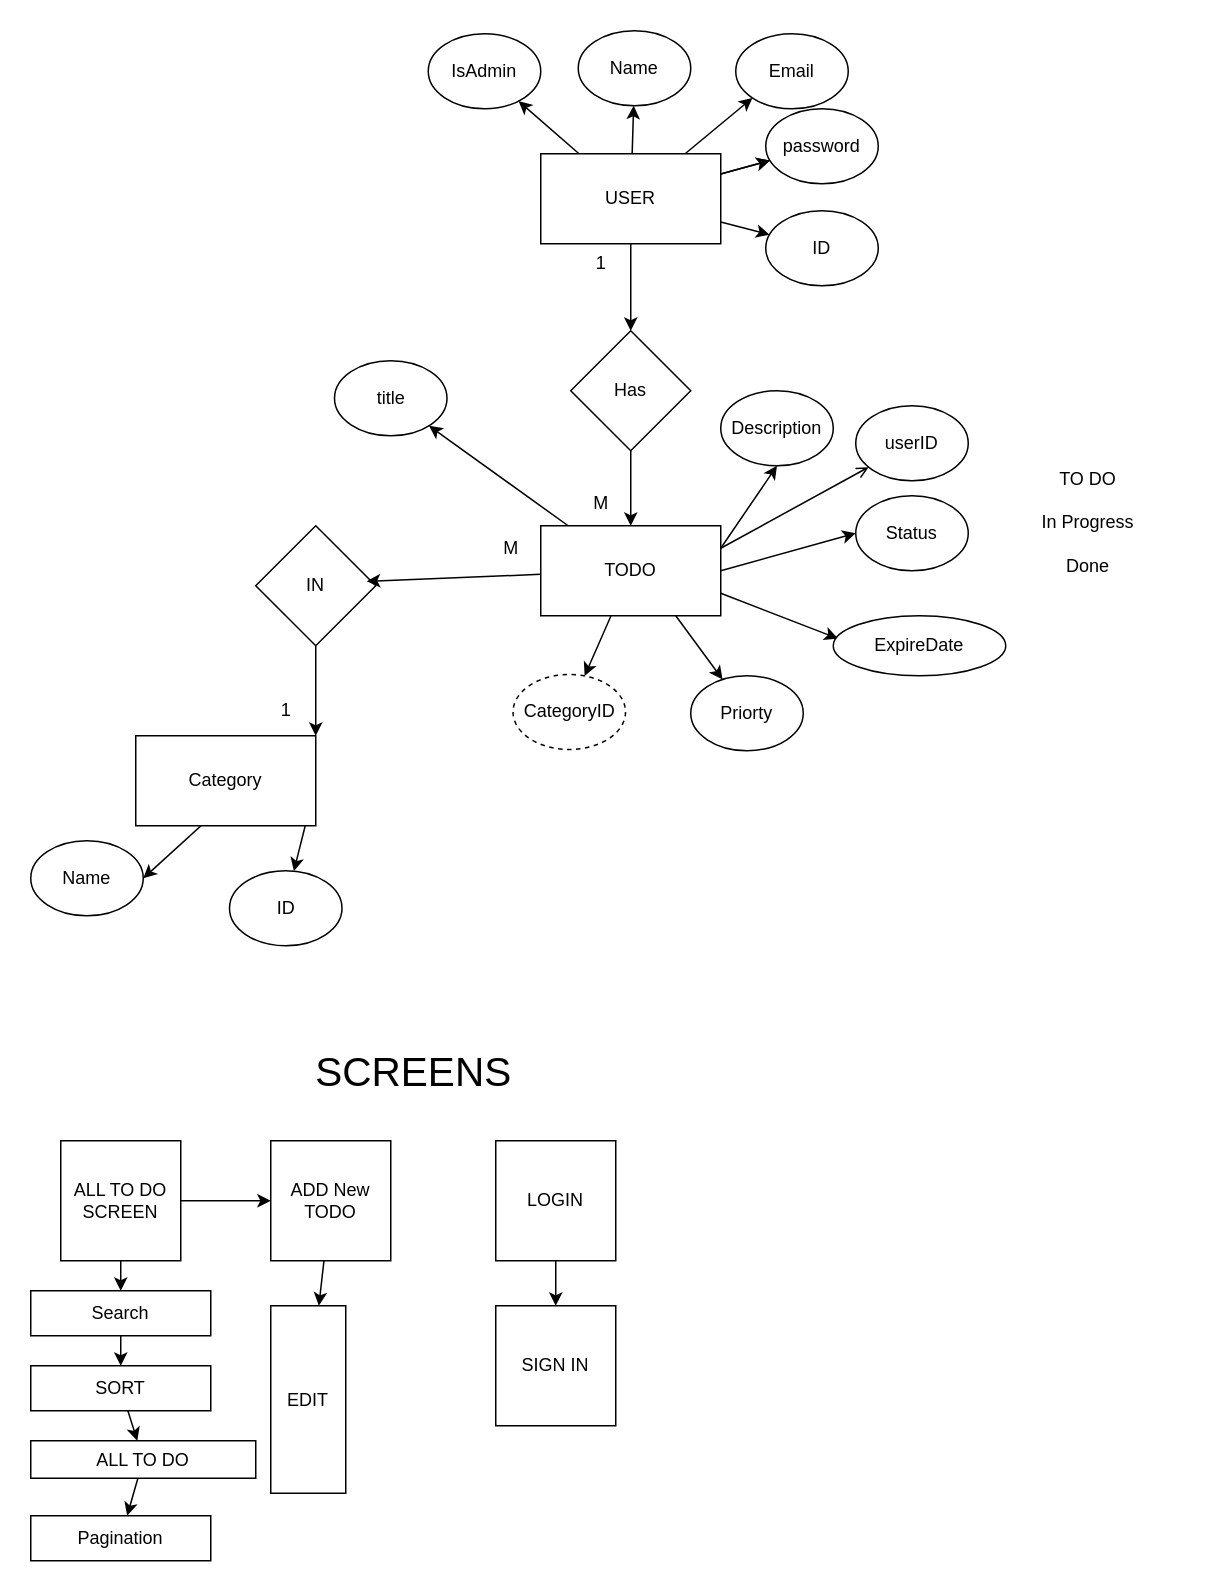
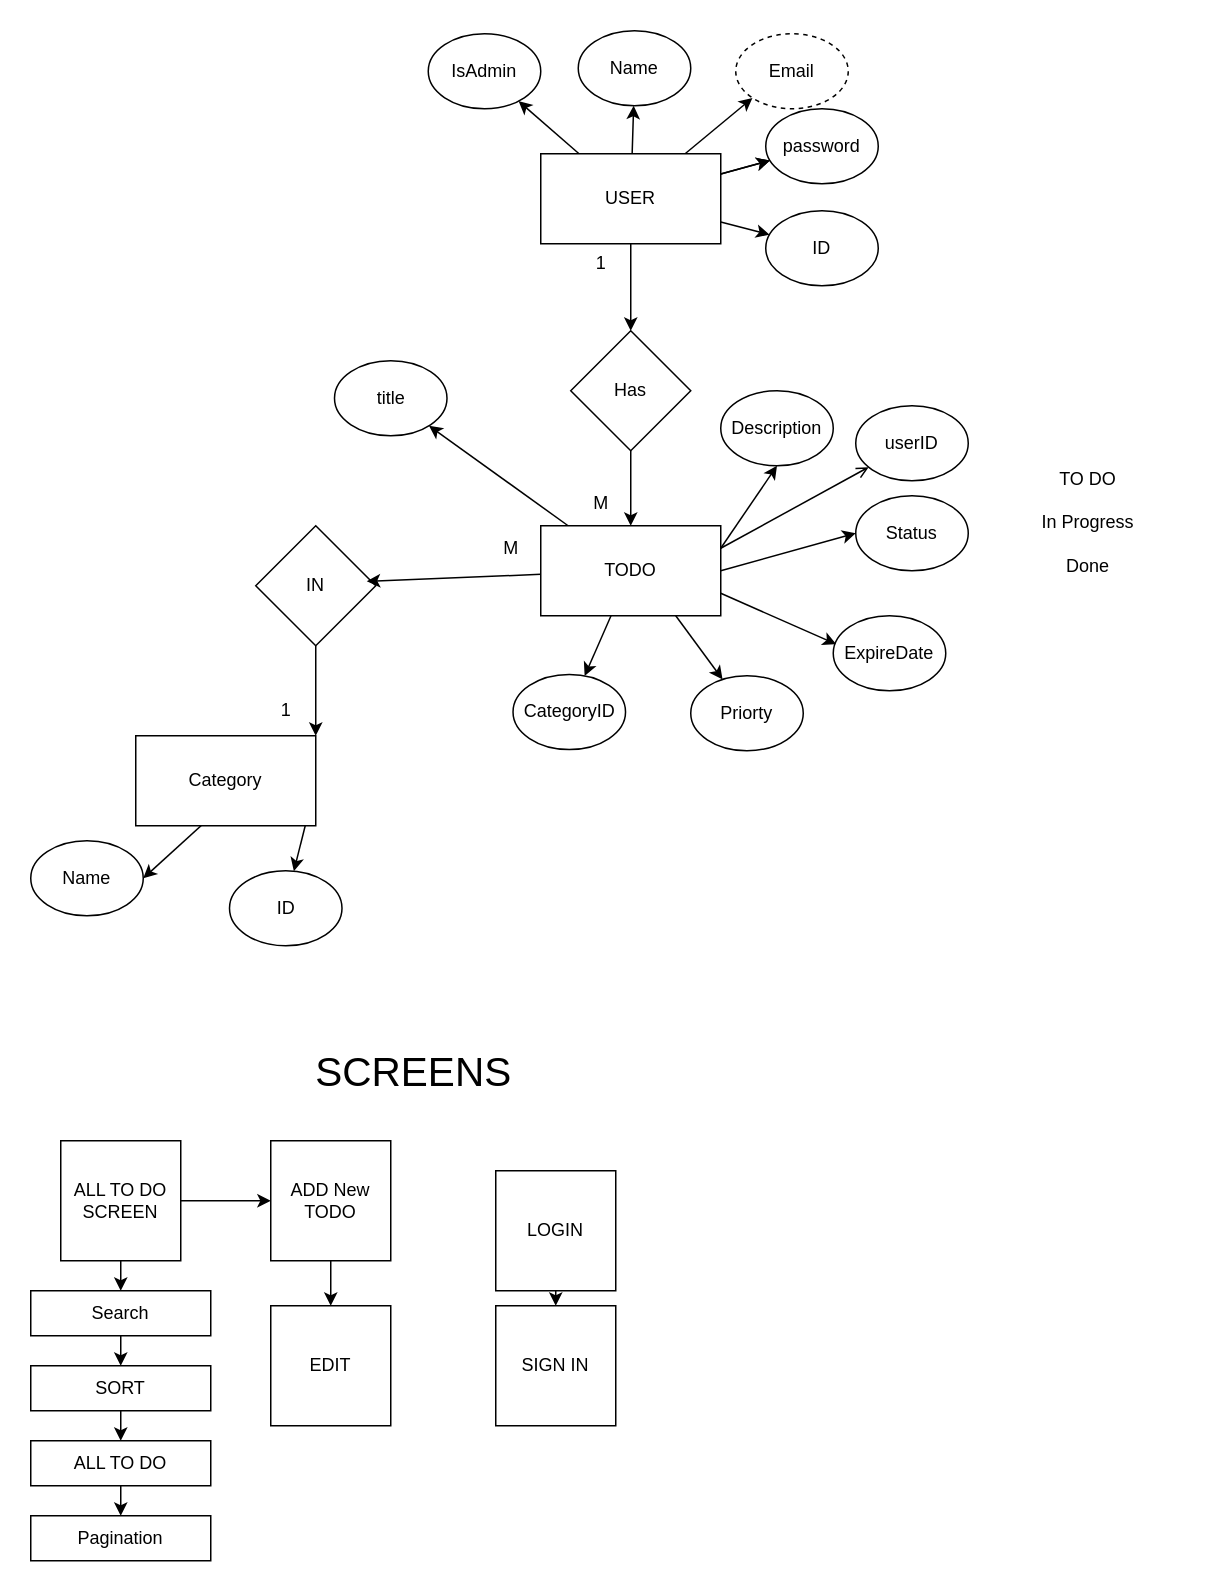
node "Email": style solid -> dashed
node "ExpireDate": size 173x60 -> 113x75
node "CategoryID": style dashed -> solid
node "LOGIN": moved (556, 1201) -> (556, 1231)
node "EDIT": size 75x188 -> 120x120
node "ALL TO DO": size 225x38 -> 180x45
